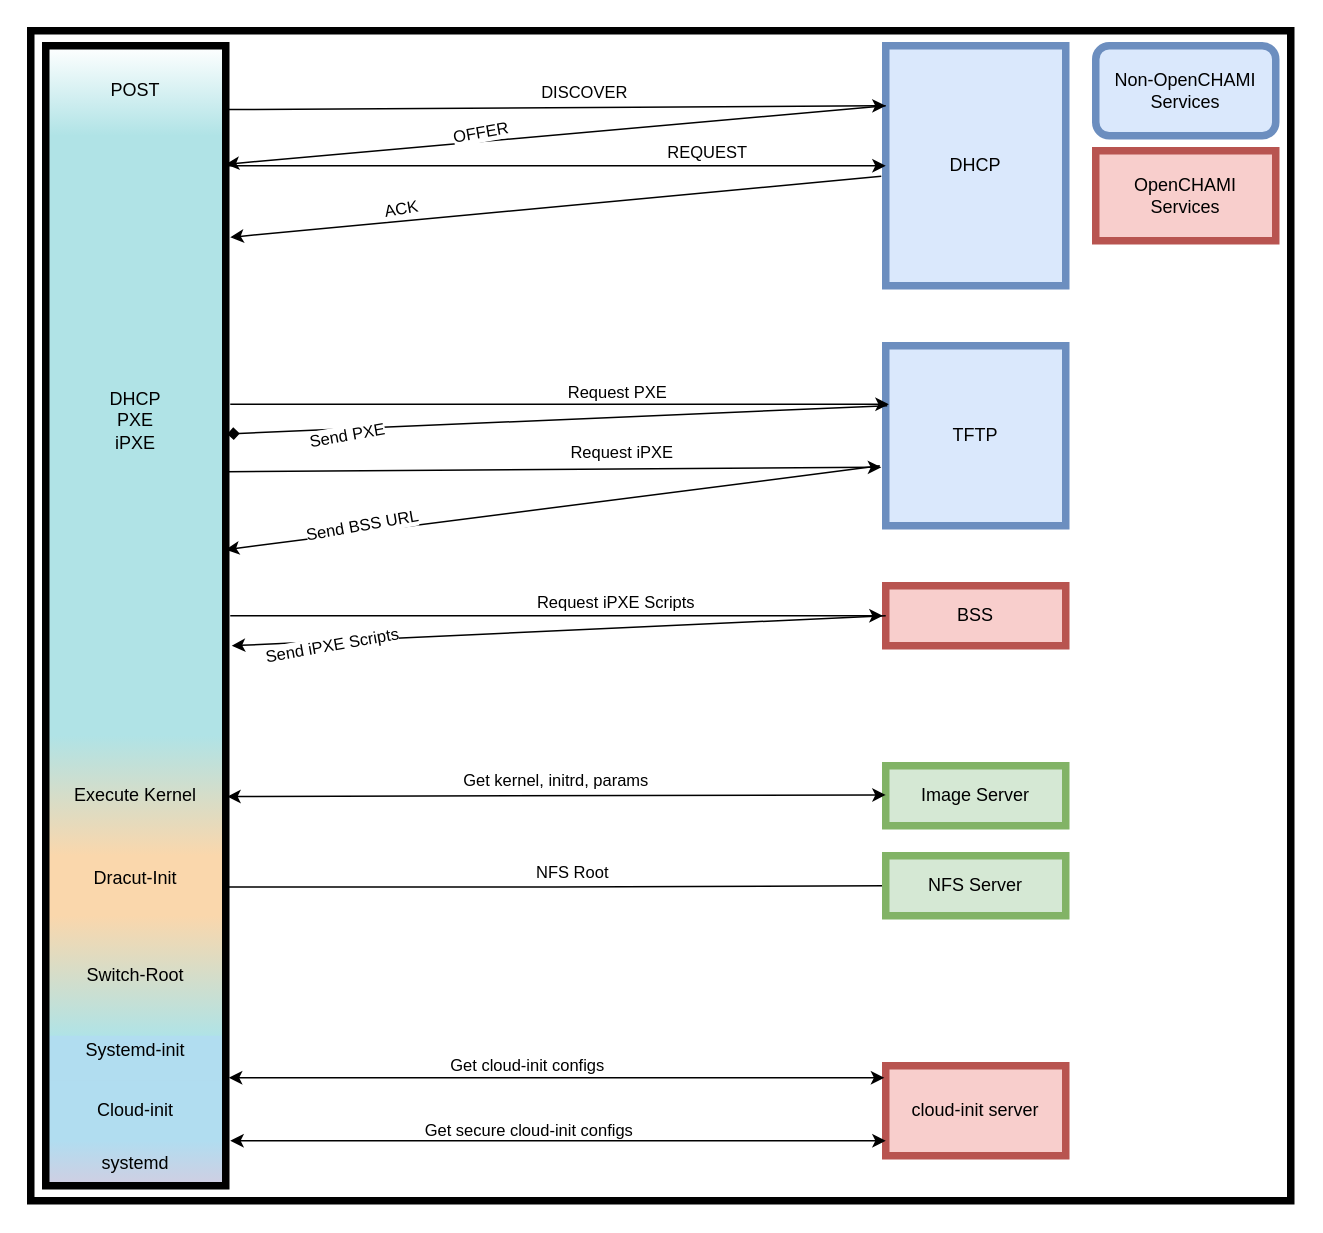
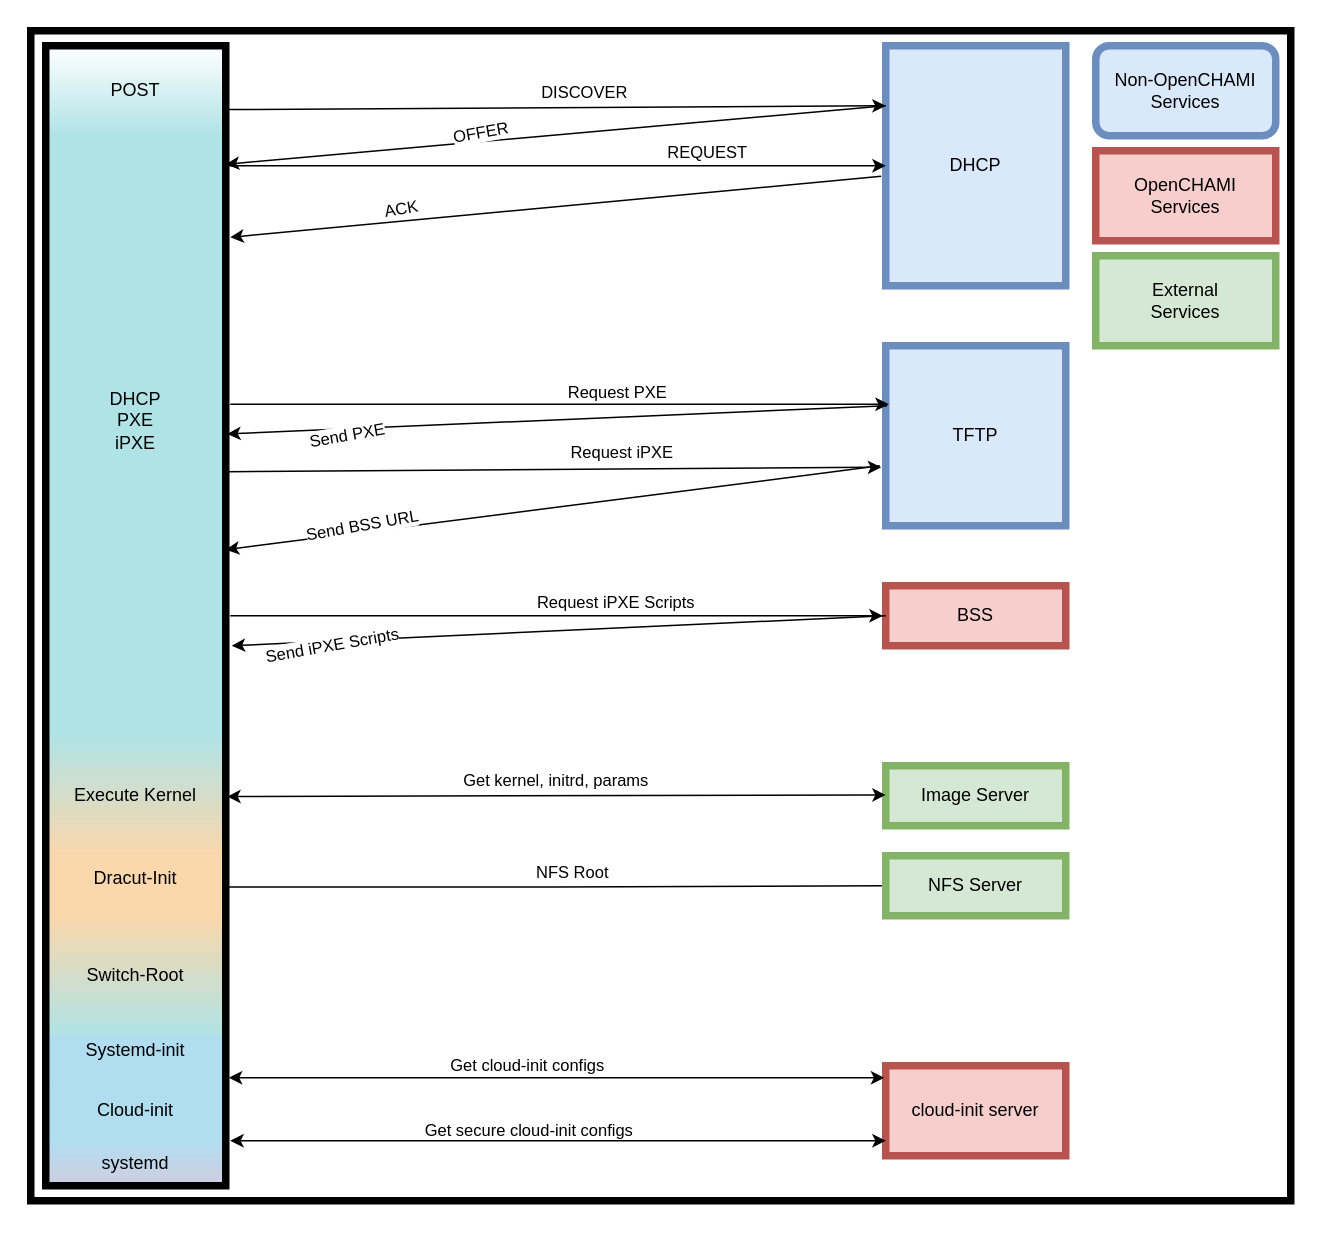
node "External Services": added
edge "TFTP" -> "DHCP PXE iPXE": arrowhead diamond -> classic
